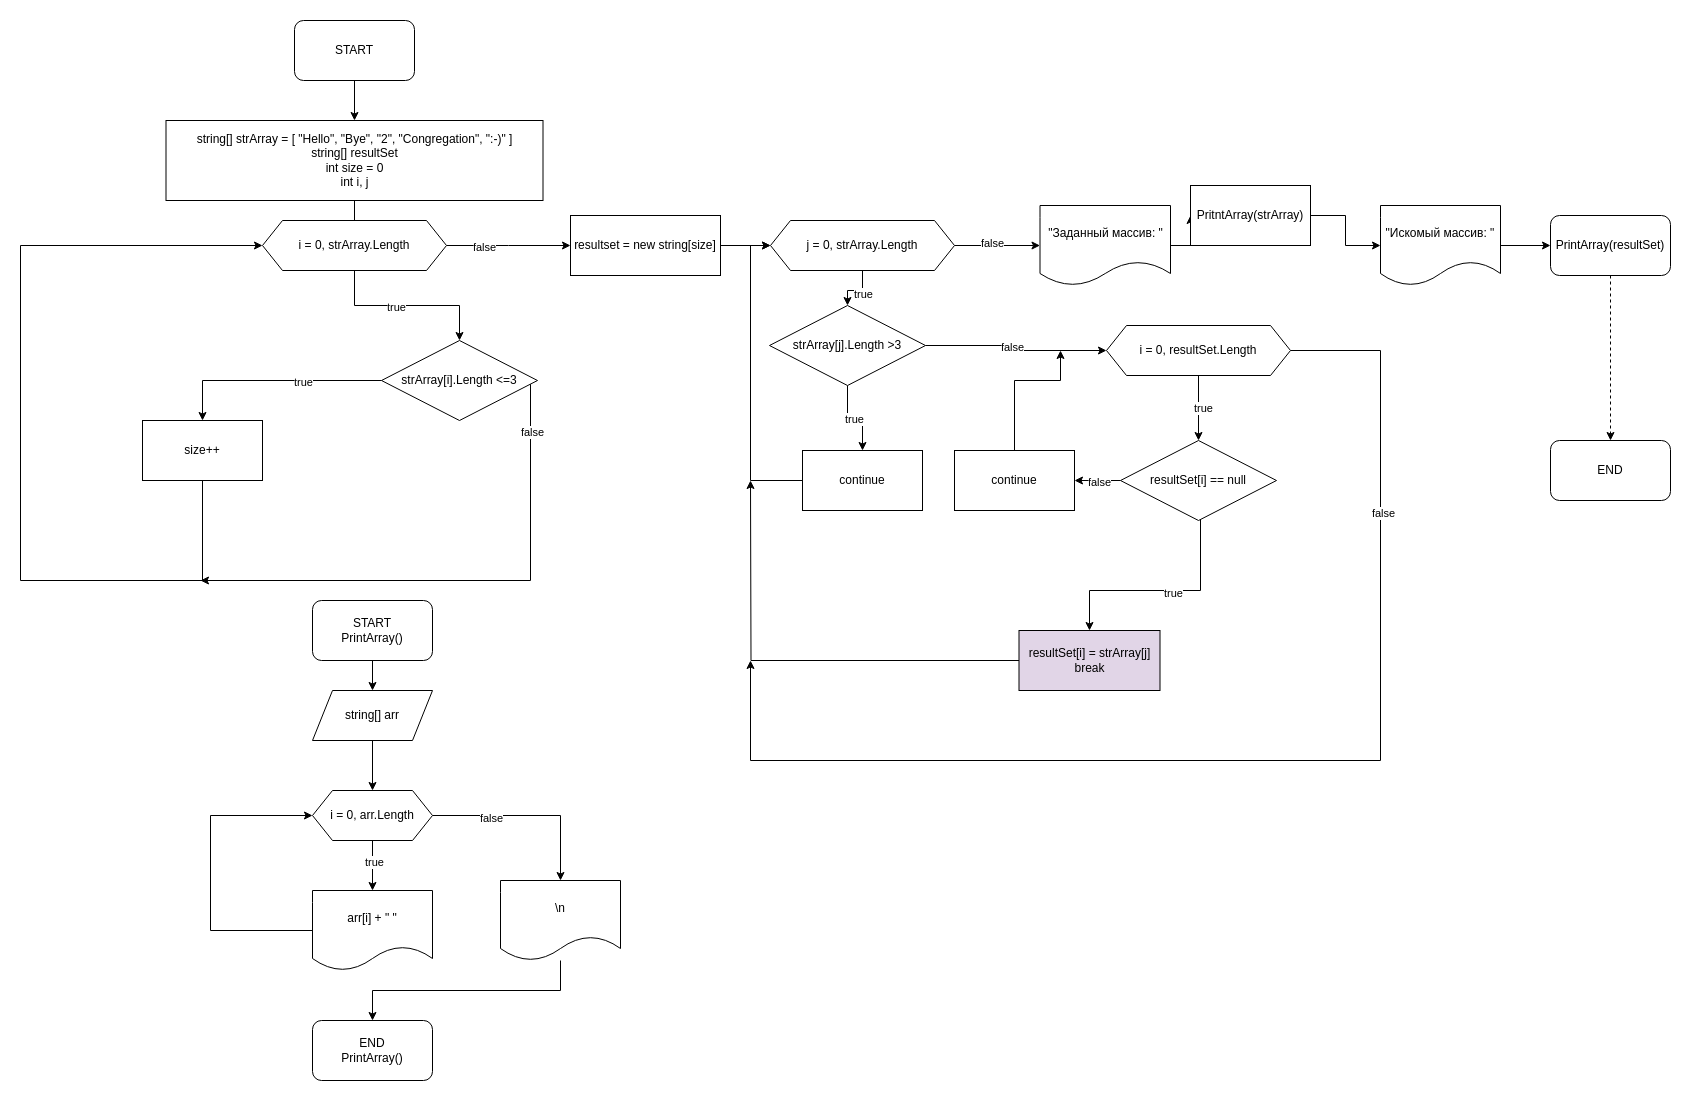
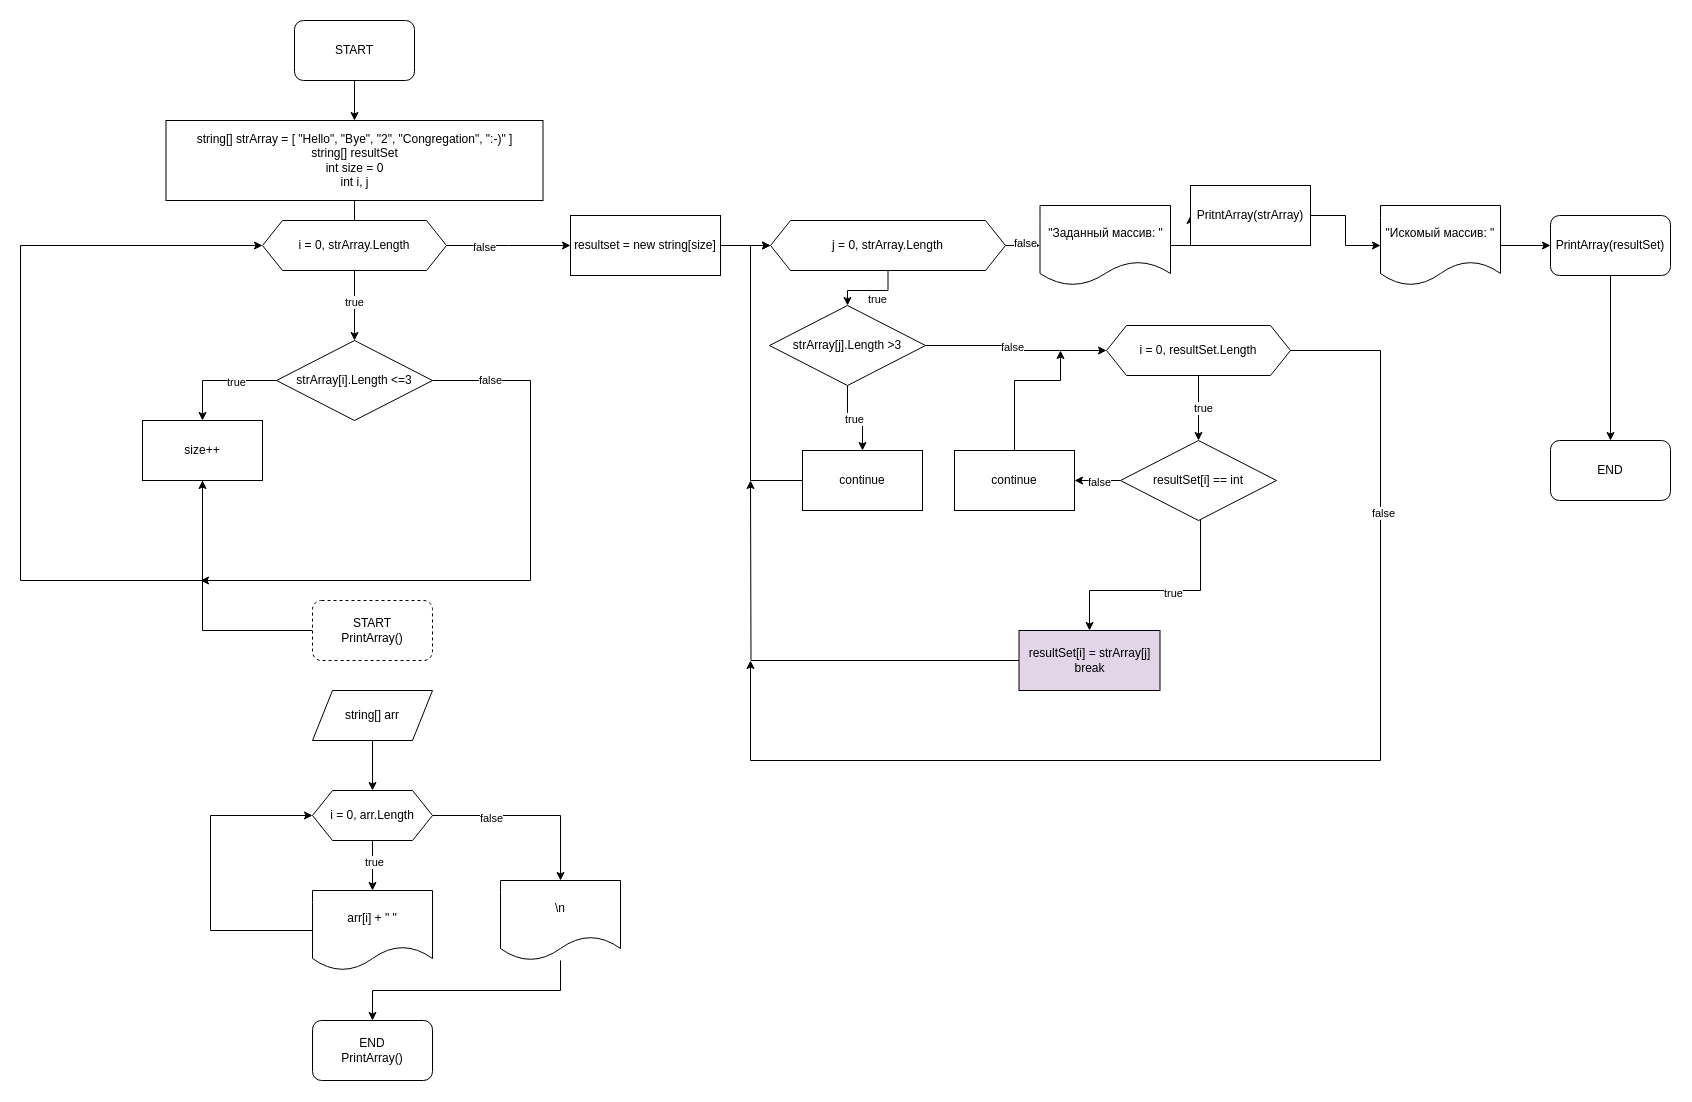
node "j = 0, strArray.Length": size 184x50 -> 235x50
edge "PrintArray(resultSet)" -> "END": style dashed -> solid
node "strArray[i].Length <=3": moved (460, 381) -> (355, 381)
node "resultSet[i] == null": label "resultSet[i] == null" -> "resultSet[i] == int"
node "START PrintArray()": style solid -> dashed
edge "START PrintArray()" -> "string[] arr": now "START PrintArray()" -> "size++"
